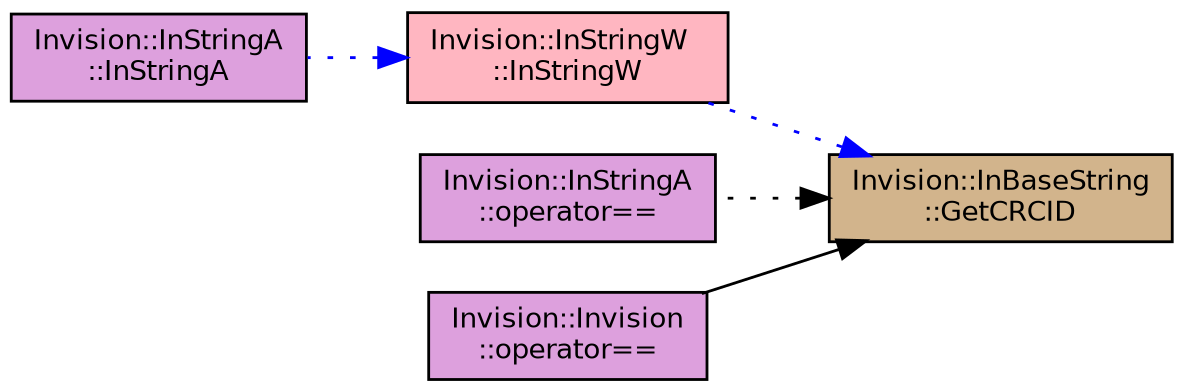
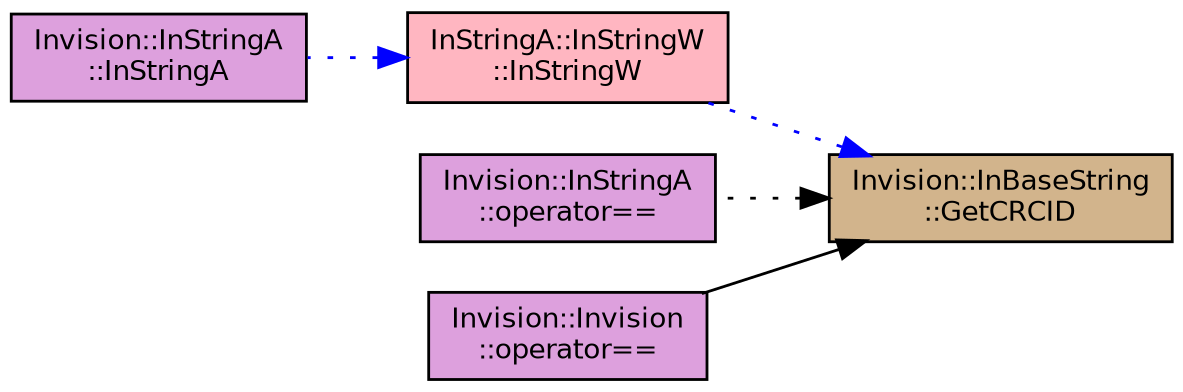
node "Invision::InStringW ::InStringW": label "Invision::InStringW ::InStringW" -> "InStringA::InStringW ::InStringW"
